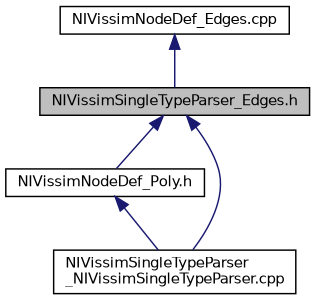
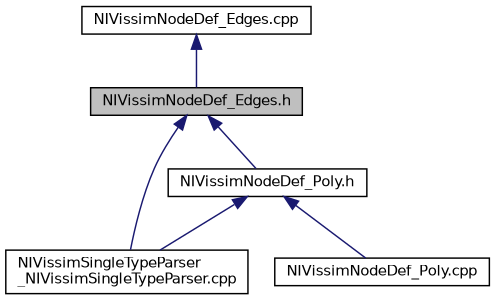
node "NIVissimSingleTypeParser_Edges.h": label "NIVissimSingleTypeParser_Edges.h" -> "NIVissimNodeDef_Edges.h"
node "NIVissimNodeDef_Poly.cpp": added
